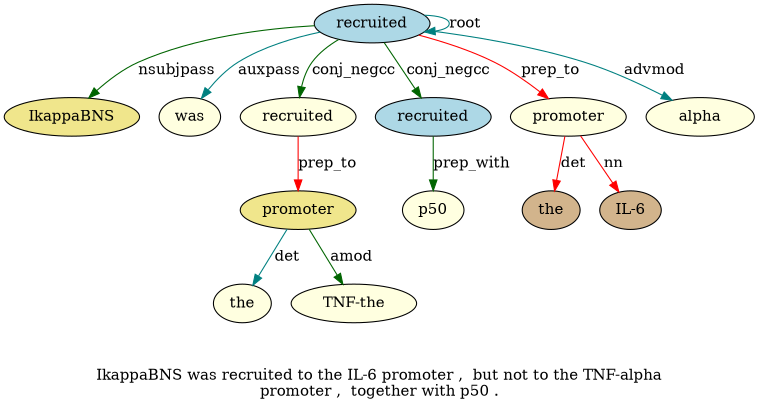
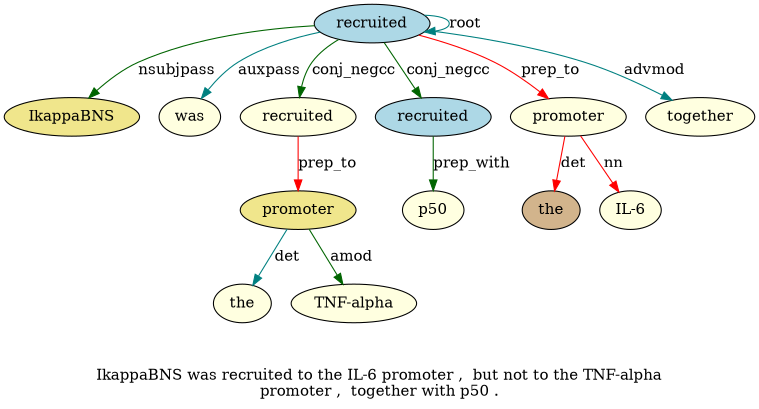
node "alpha": label "alpha" -> "together"
node "IL-6": fillcolor tan -> lightyellow
node "TNF-the": label "TNF-the" -> "TNF-alpha"
